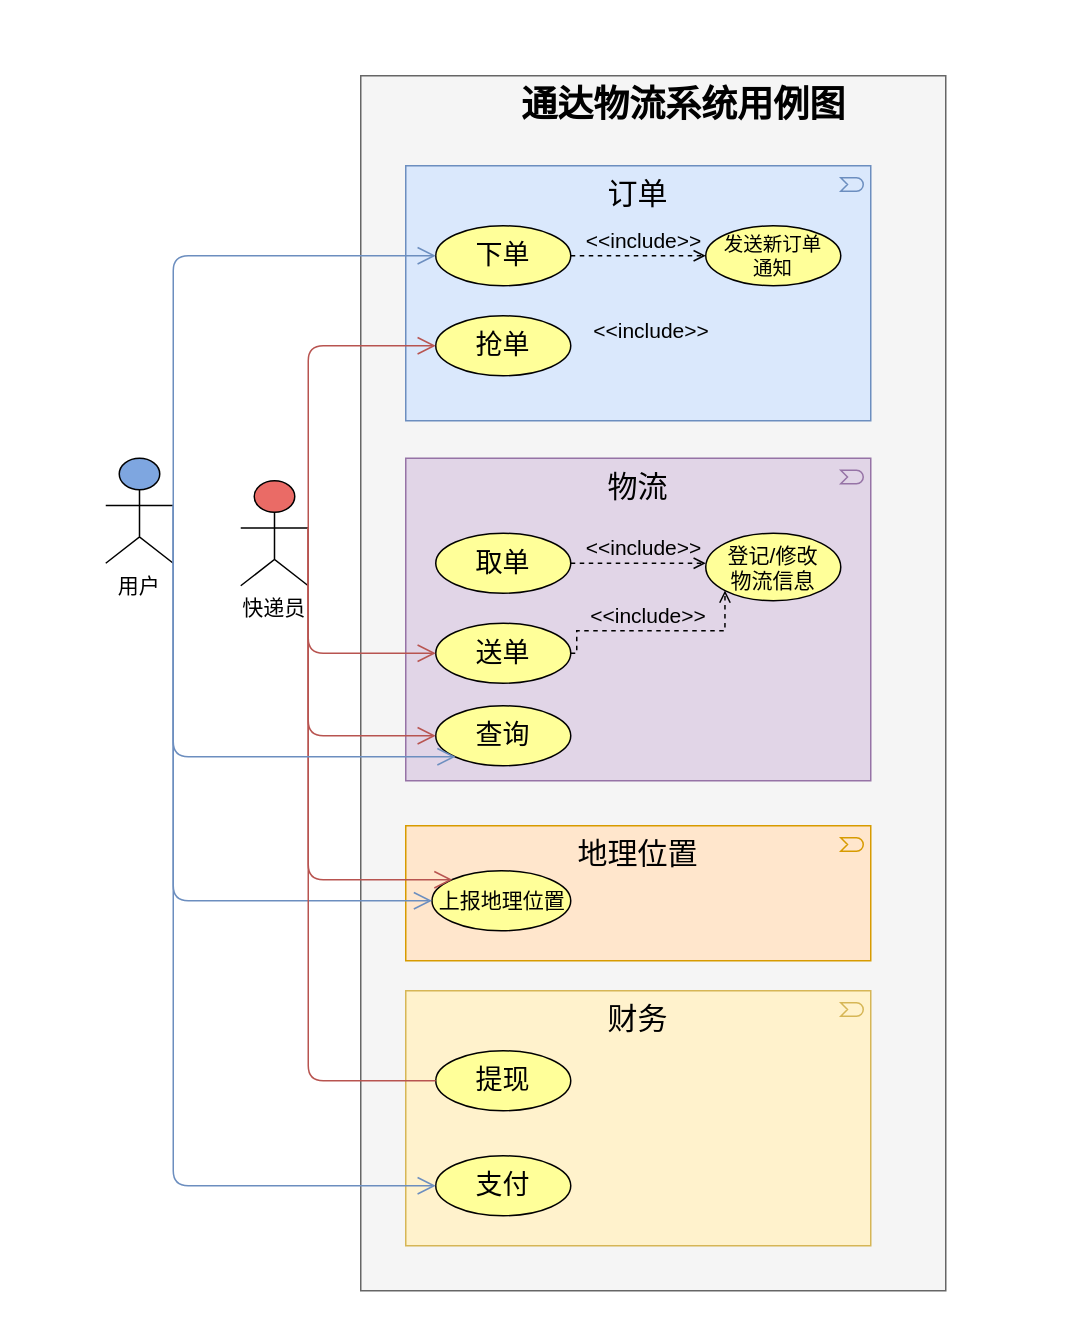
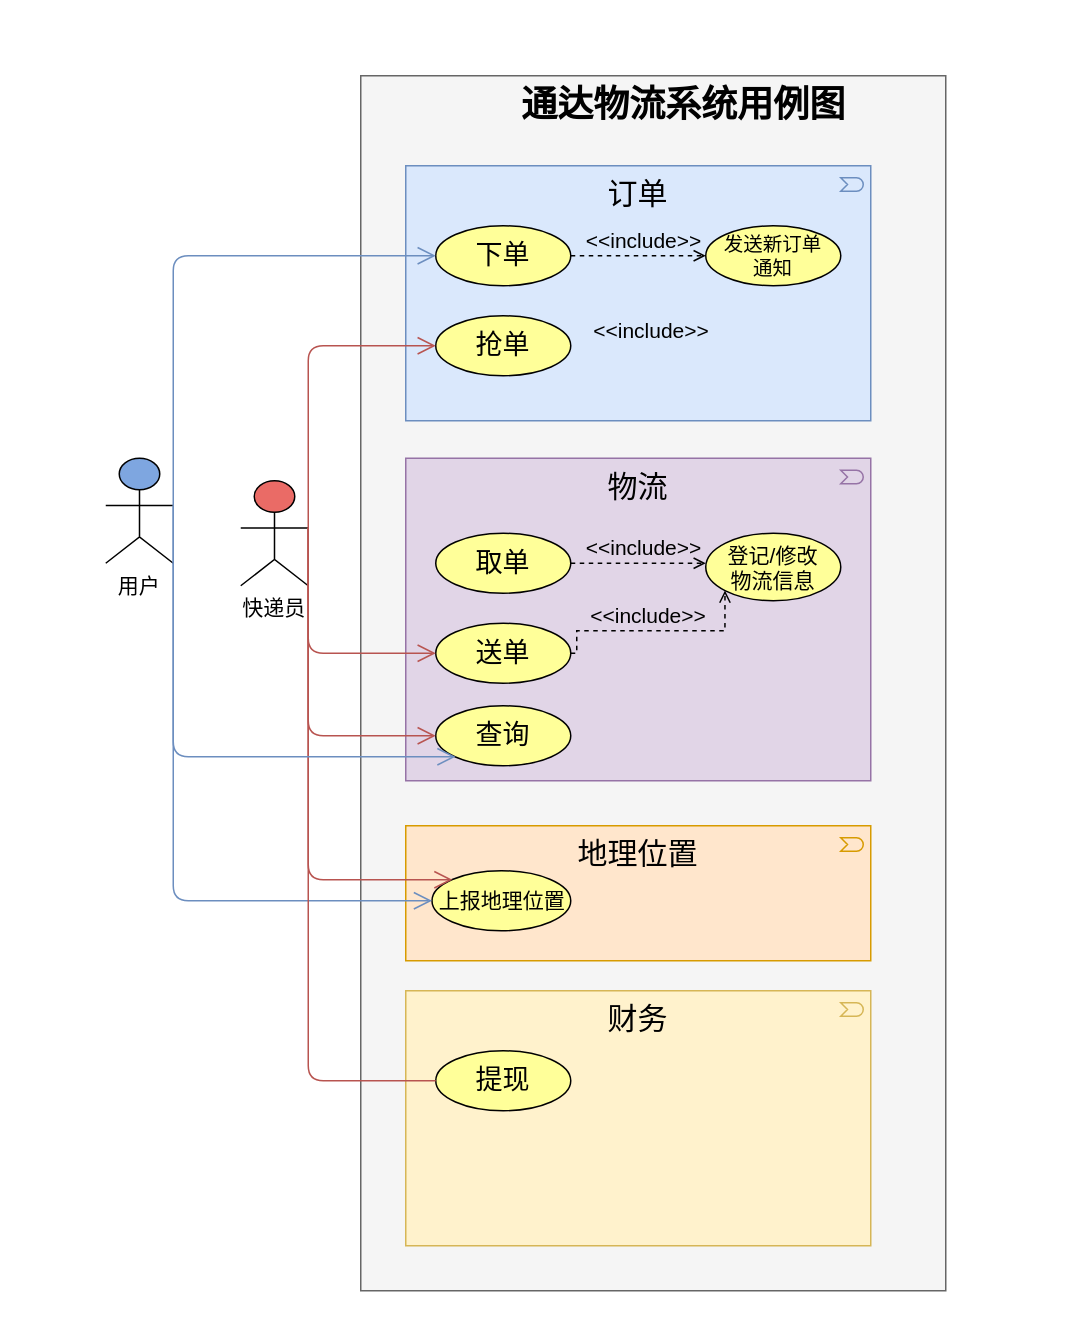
edge "用户" -> "支付": removed
node "支付": removed
